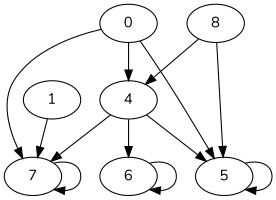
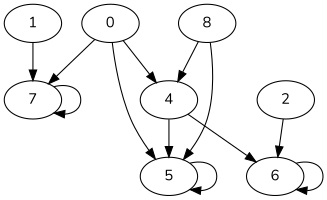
node "2": added
edge "4" -> "7": removed
